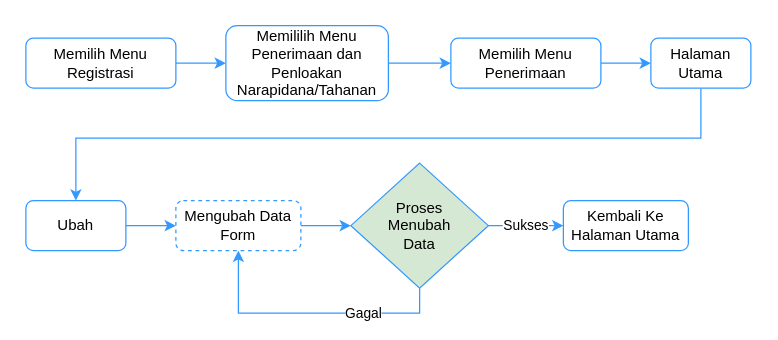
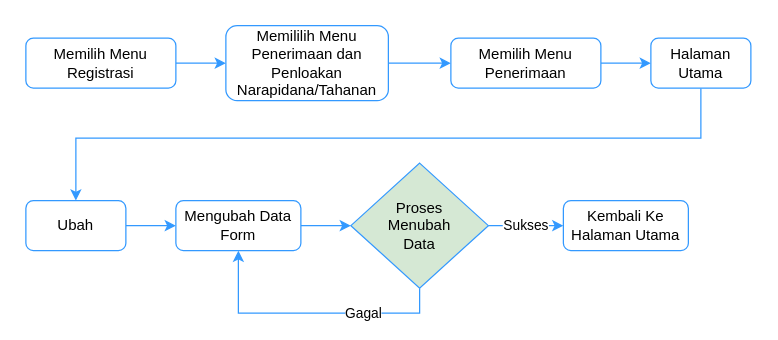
node "Mengubah Data Form": style dashed -> solid
